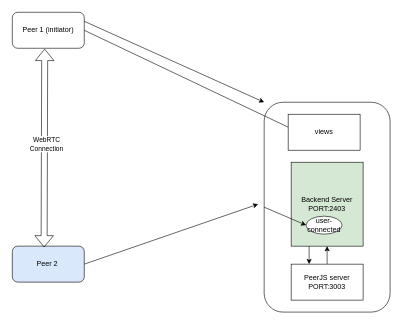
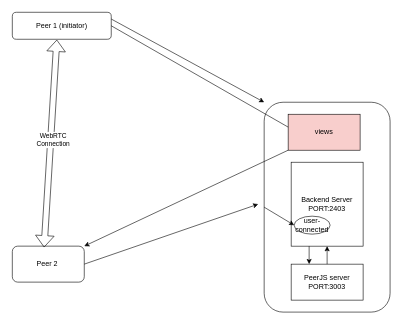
node "Peer 1 (initiator)": size 72x36 -> 99x27
node "views": fillcolor #ffffff -> #f8cecc
edge "views" -> "Peer 2": added
node "Backend Server PORT:2403": fillcolor #d5e8d4 -> #ffffff
node "user-connected": moved (324, 225) -> (312, 225)
node "Peer 2": fillcolor #dae8fc -> #ffffff
